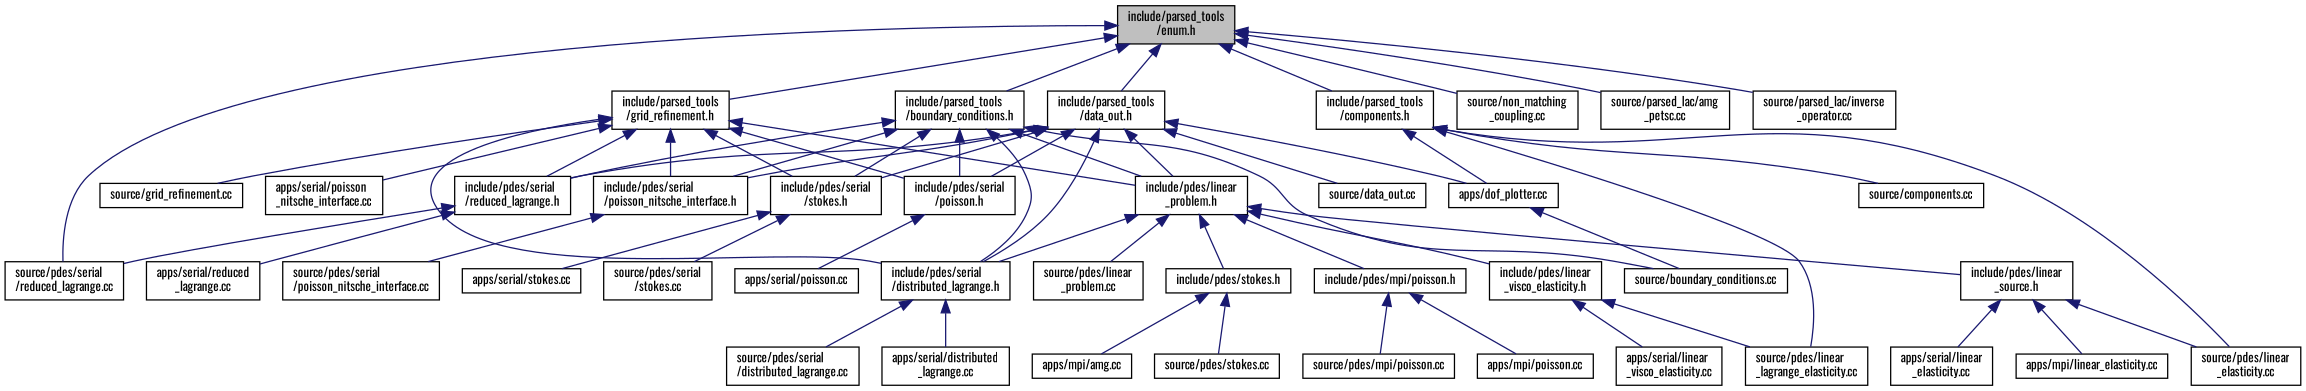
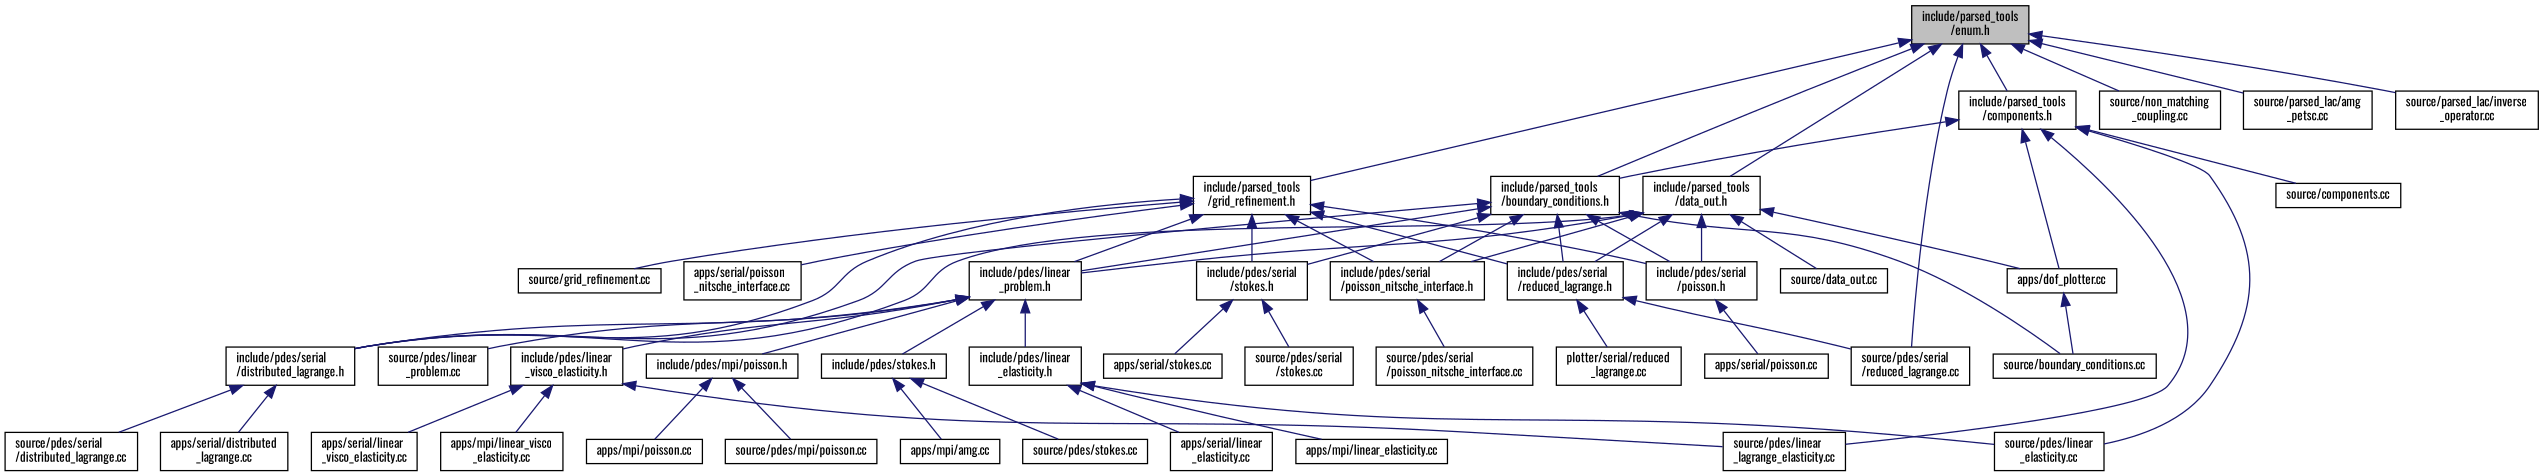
edge "include/parsed_tools /boundary_conditions.h" -> "include/parsed_tools /components.h": added
edge "include/pdes/serial /stokes.h" -> "include/parsed_tools /data_out.h": removed
node "apps/serial/reduced _lagrange.cc": label "apps/serial/reduced _lagrange.cc" -> "plotter/serial/reduced _lagrange.cc"
node "include/pdes/linear _source.h": label "include/pdes/linear _source.h" -> "include/pdes/linear _elasticity.h"
node "apps/mpi/linear_visco _elasticity.cc": added
